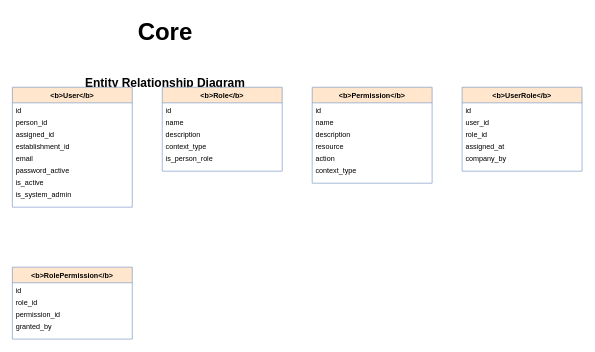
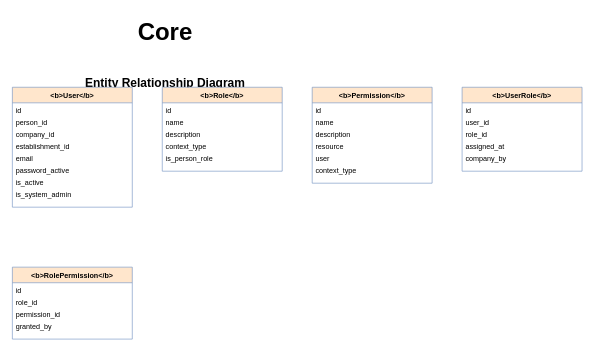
node "assigned_id": label "assigned_id" -> "company_id"
node "action": label "action" -> "user"
